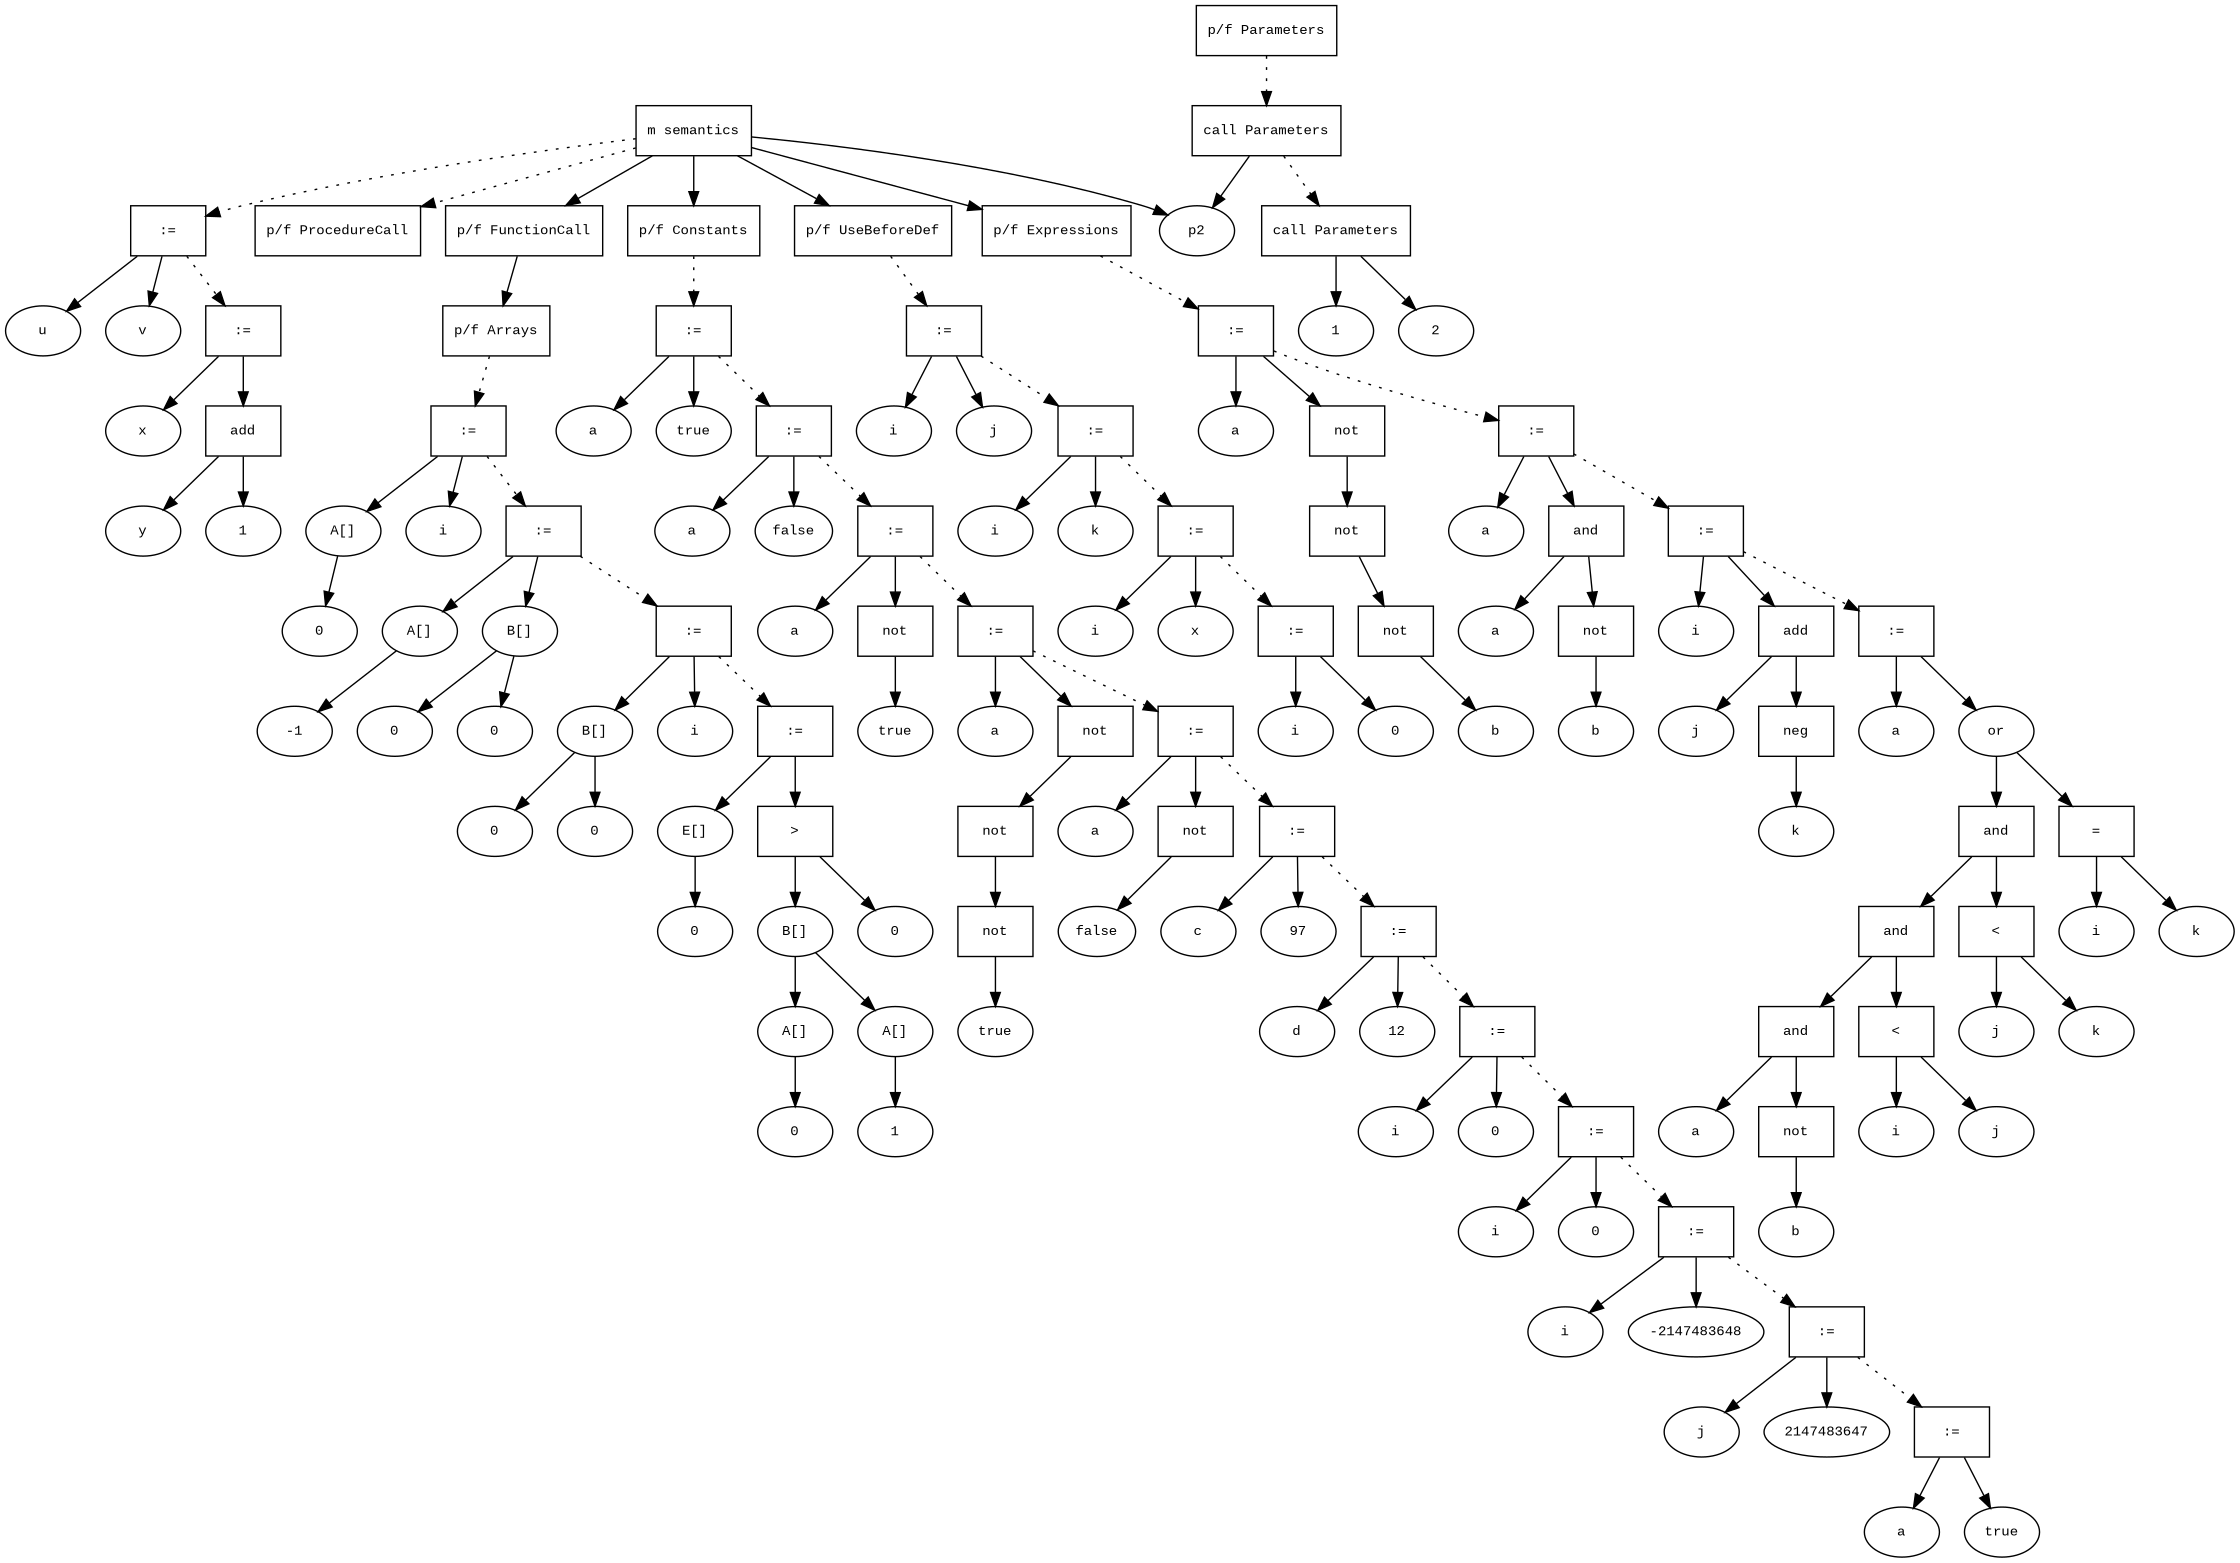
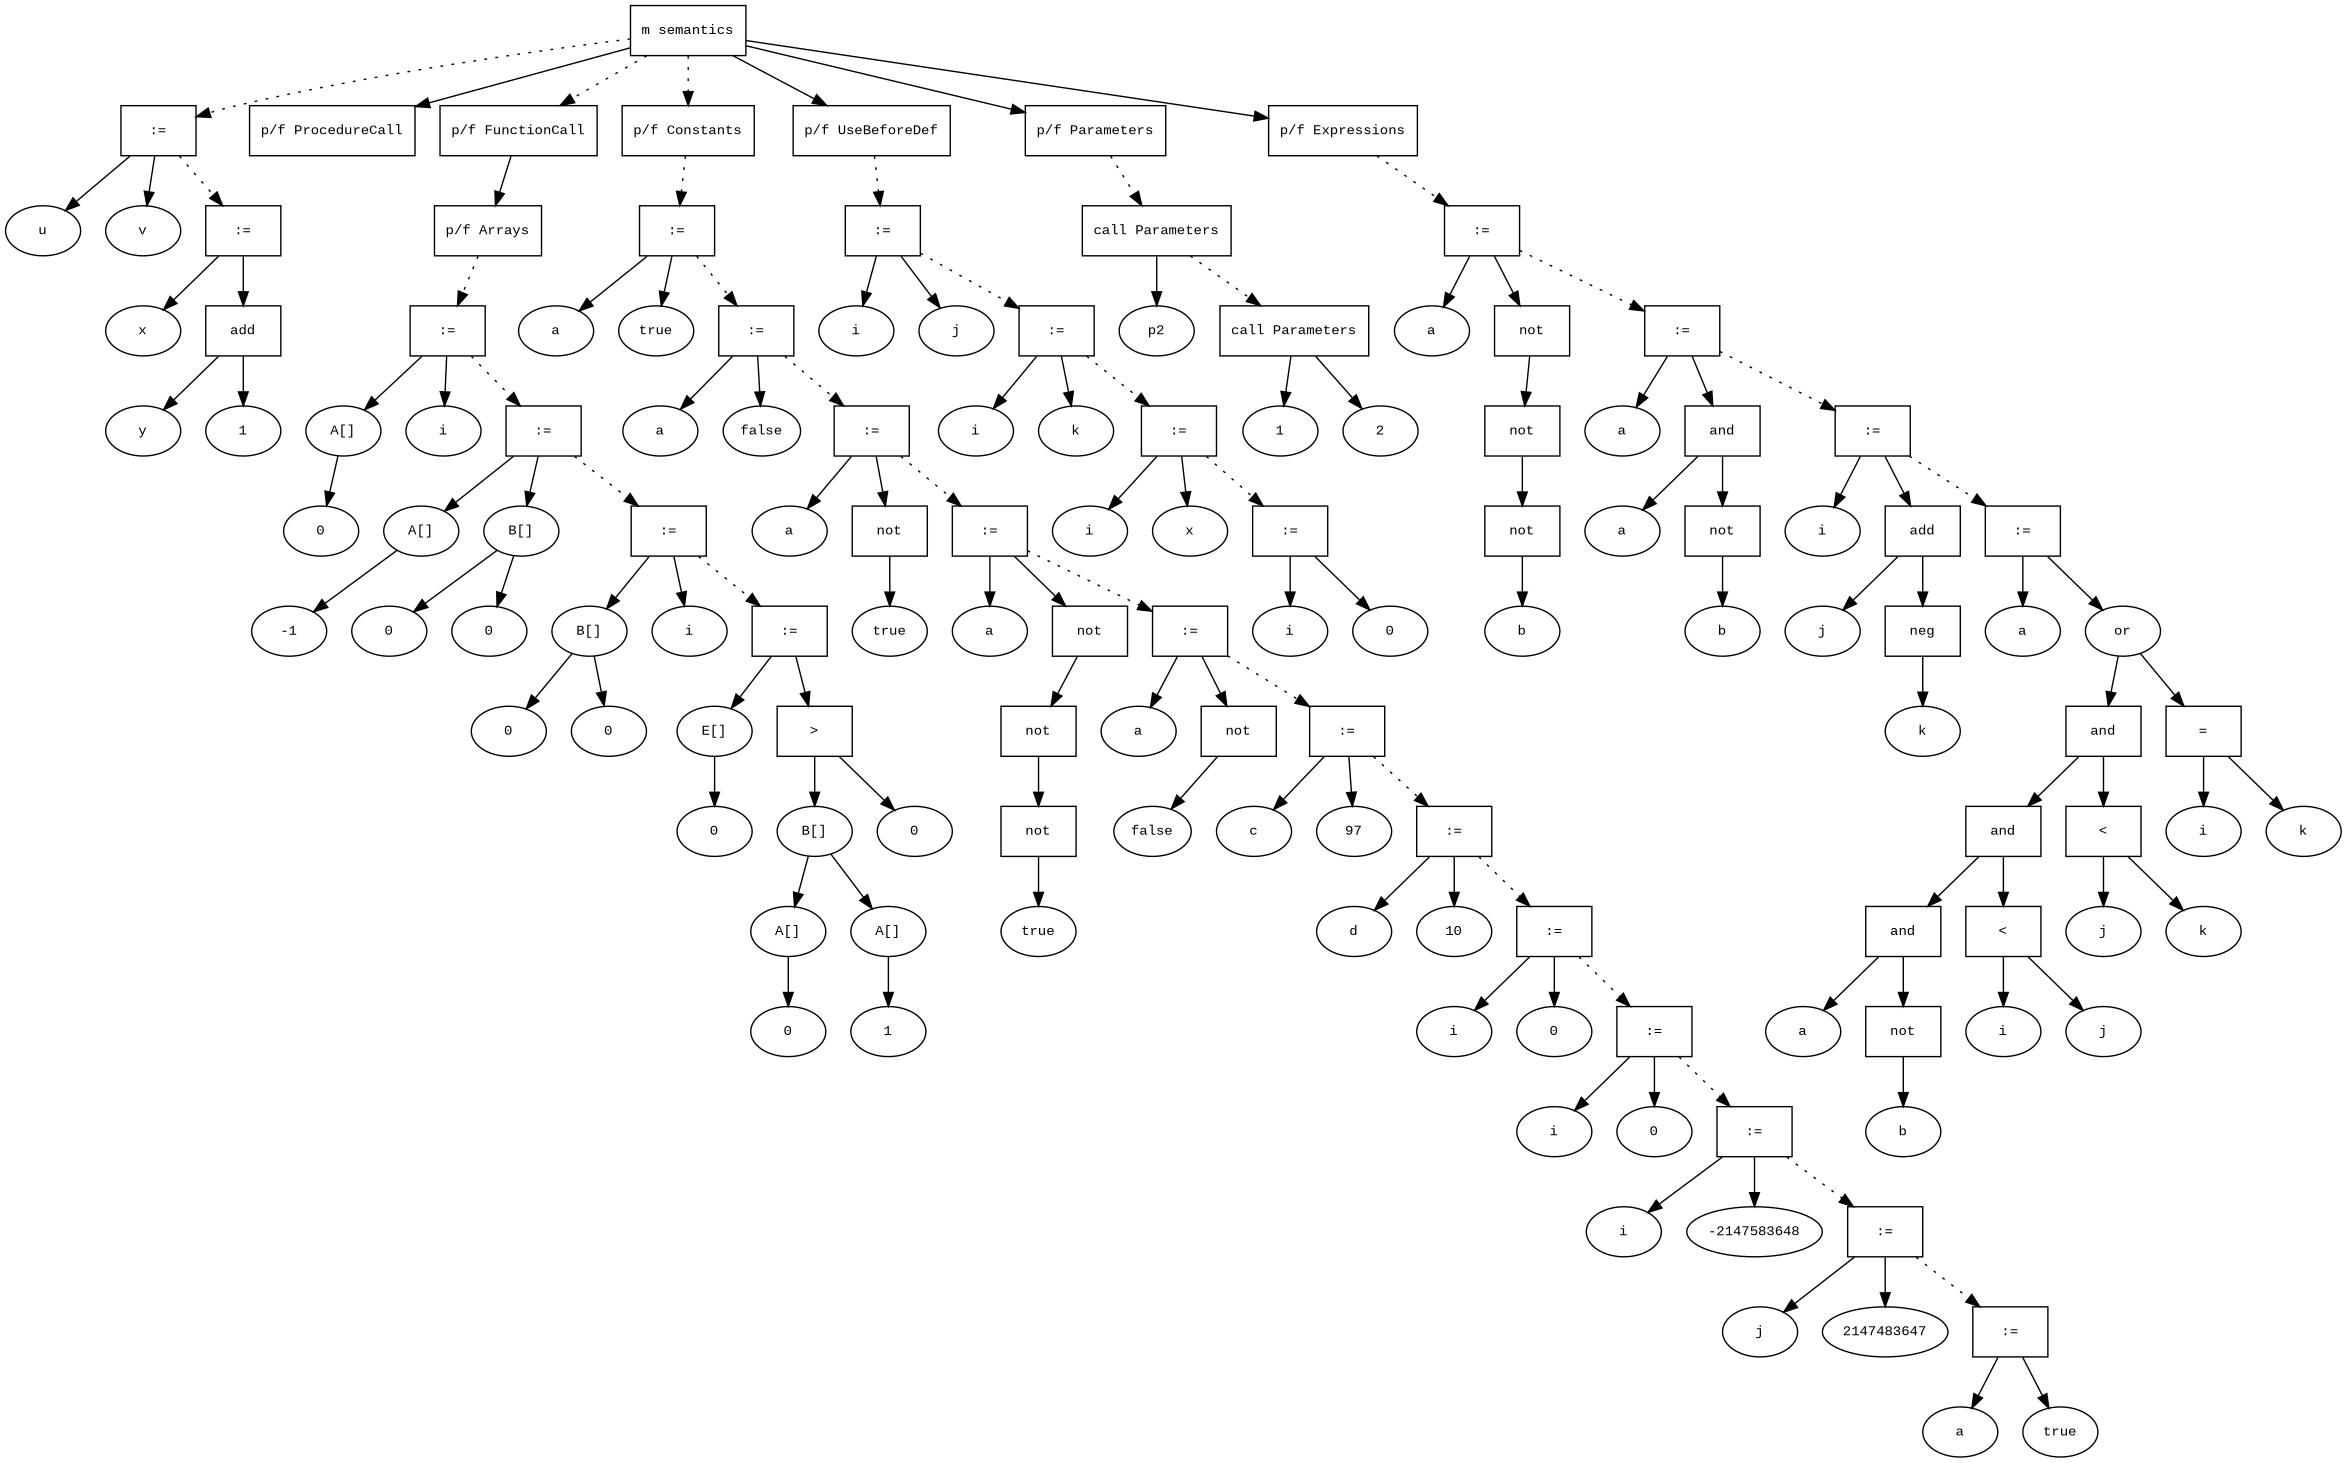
edge "m semantics" -> "p2": now "m semantics" -> "p/f Parameters"
edge "m semantics" -> "p/f Constants": style solid -> dotted
edge "m semantics" -> "p/f ProcedureCall": style dotted -> solid
edge "m semantics" -> "p/f FunctionCall": style solid -> dotted
node "12": label "12" -> "10"
node "-2147483648": label "-2147483648" -> "-2147583648"
